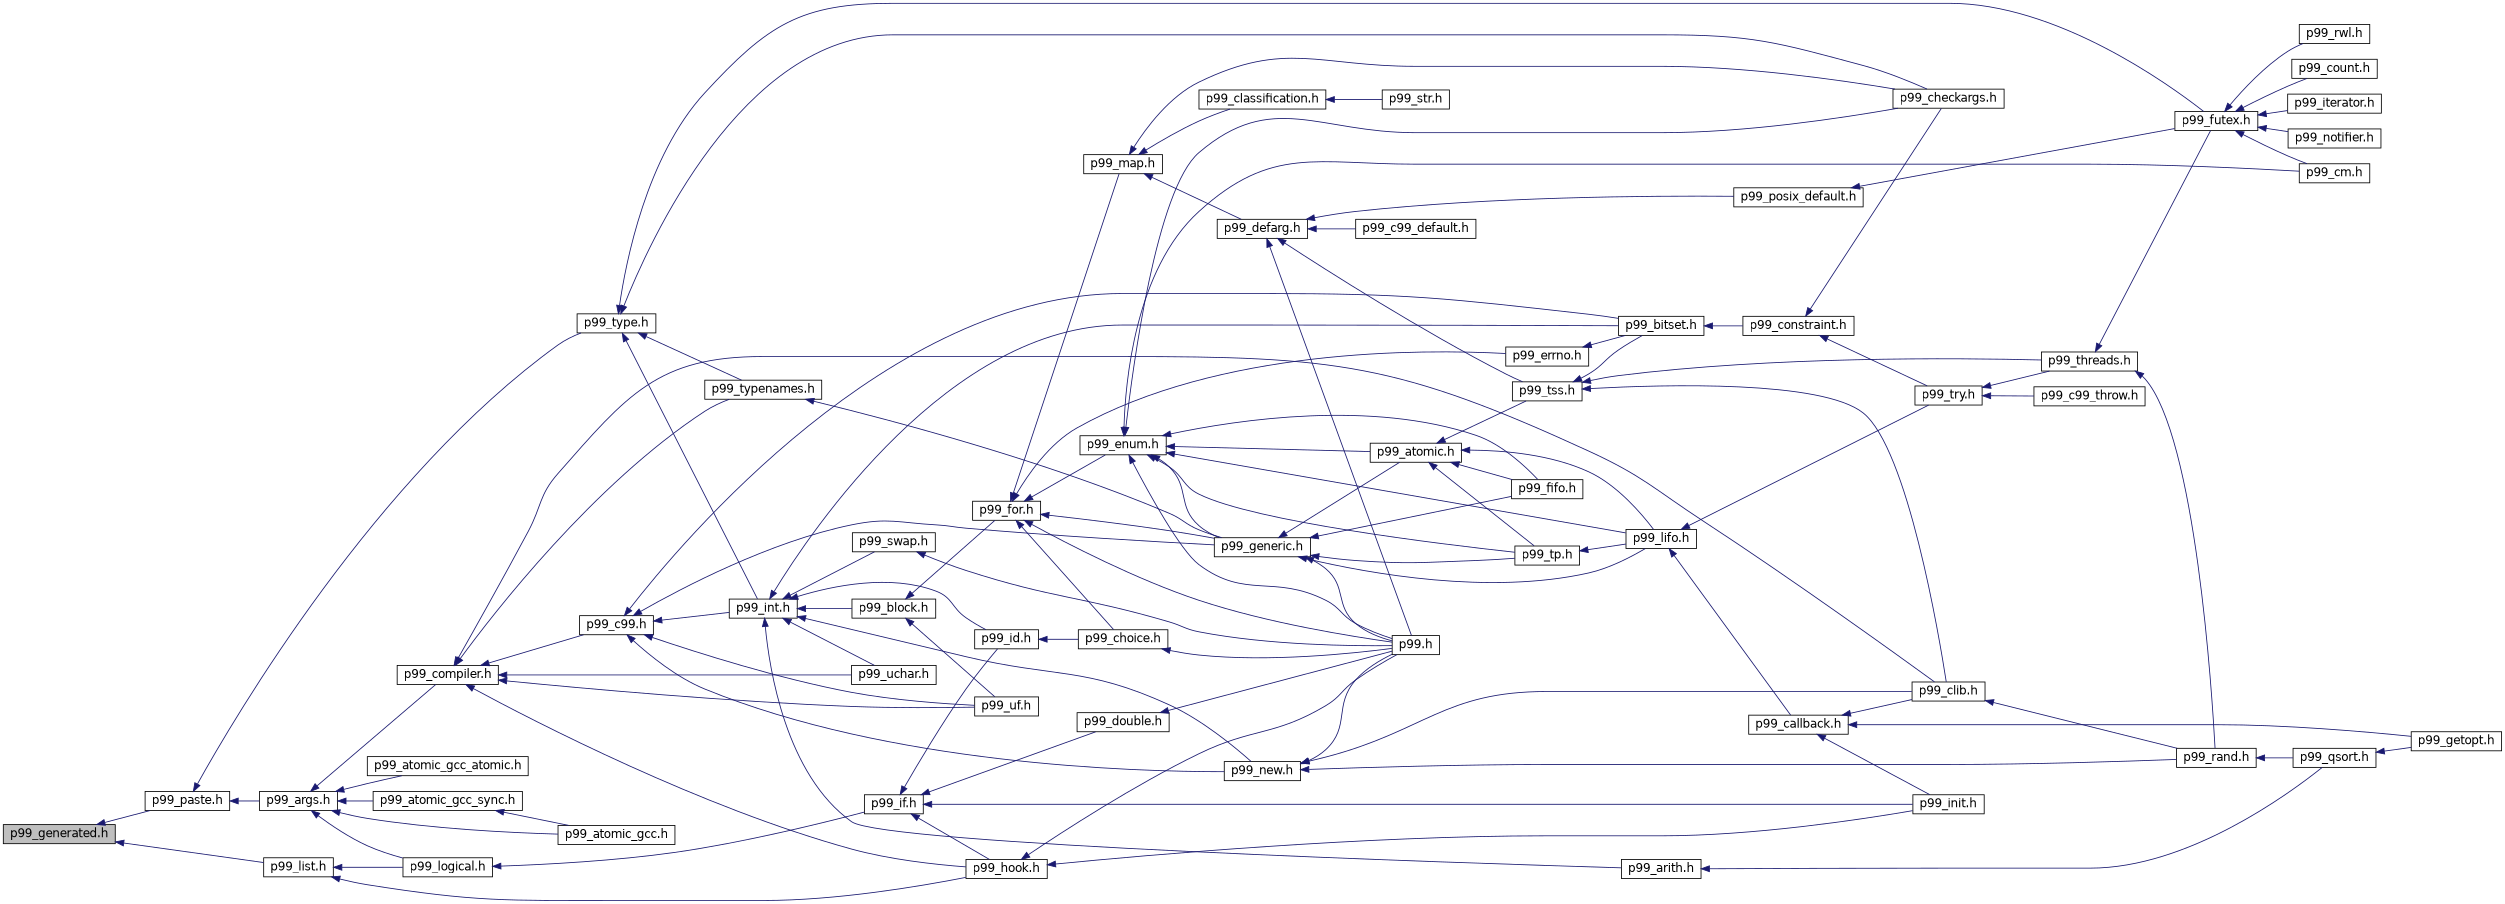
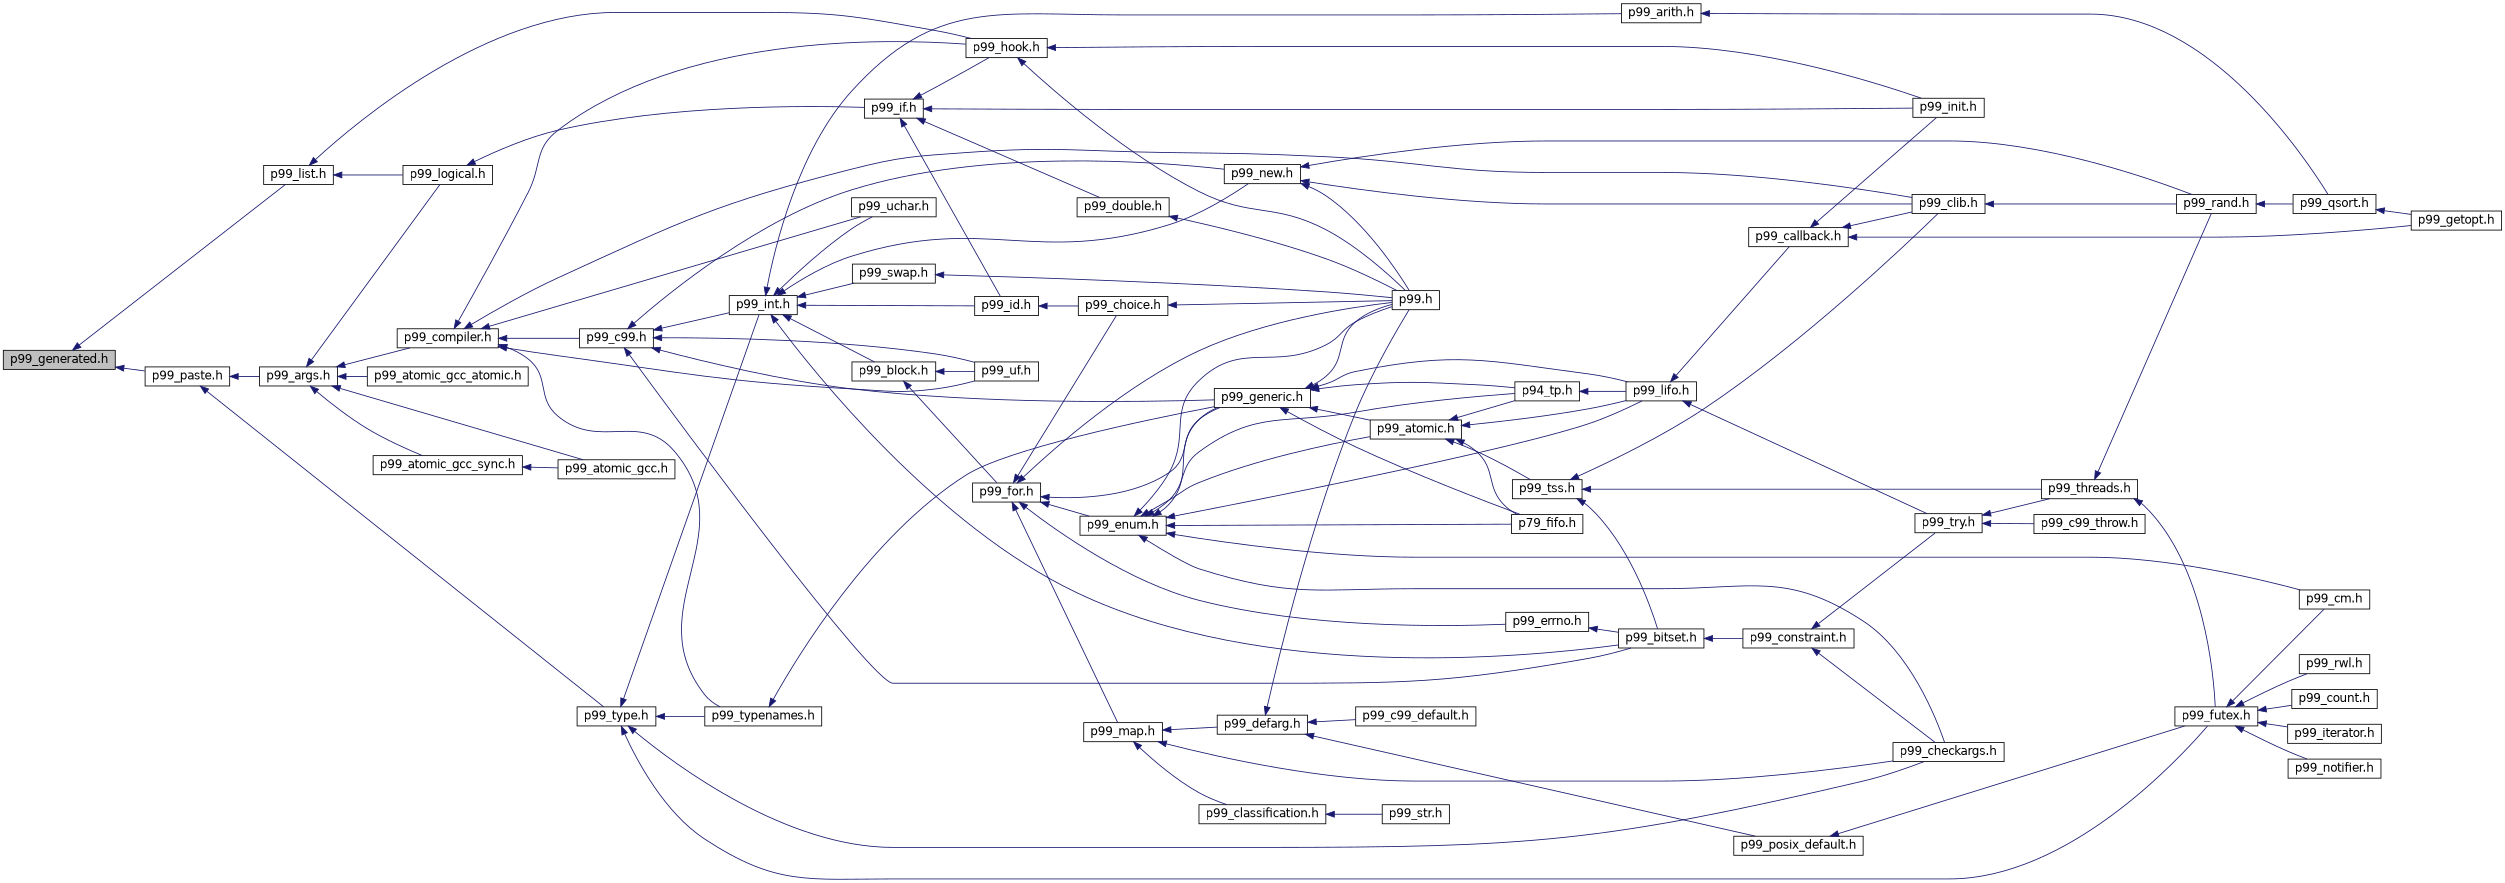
edge "p99_tss.h" -> "p99_defarg.h": removed
node "p99_fifo.h": label "p99_fifo.h" -> "p79_fifo.h"
node "p99_tp.h": label "p99_tp.h" -> "p94_tp.h"
